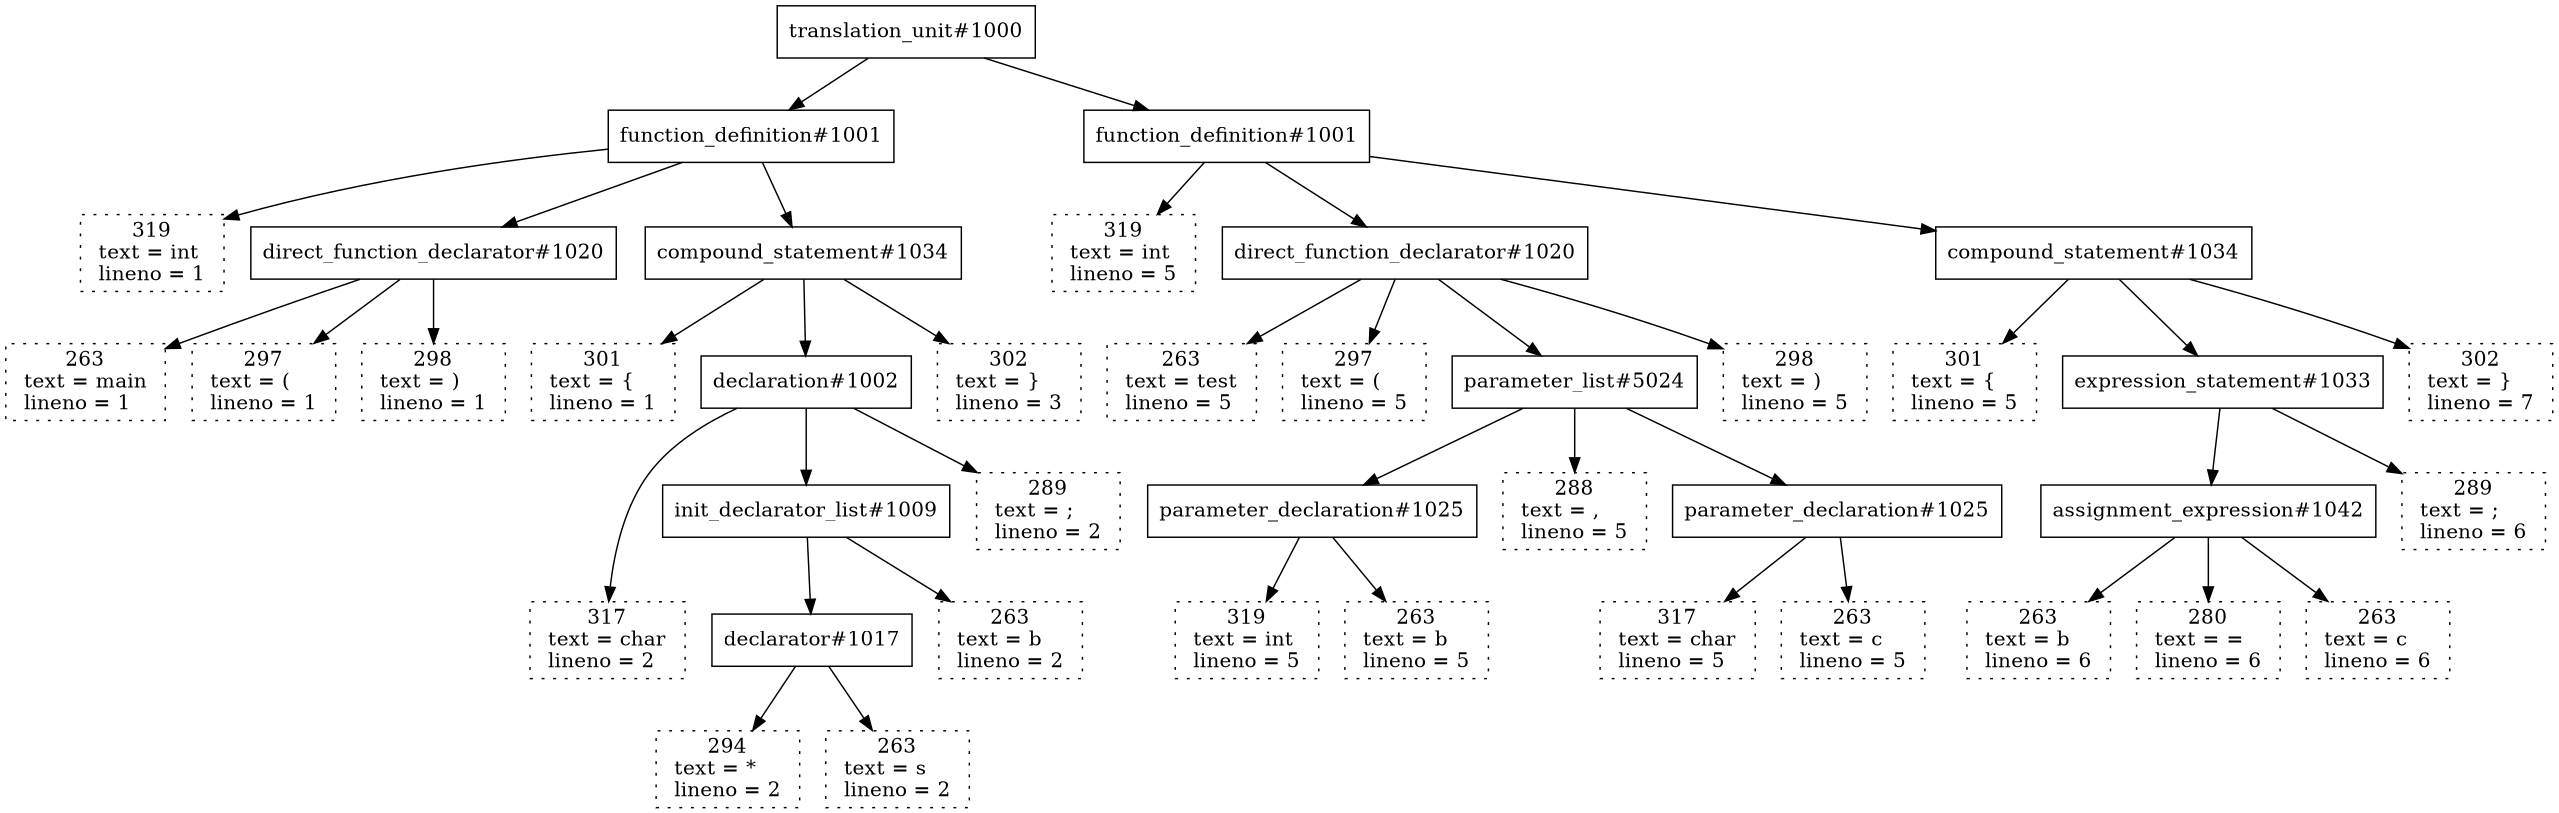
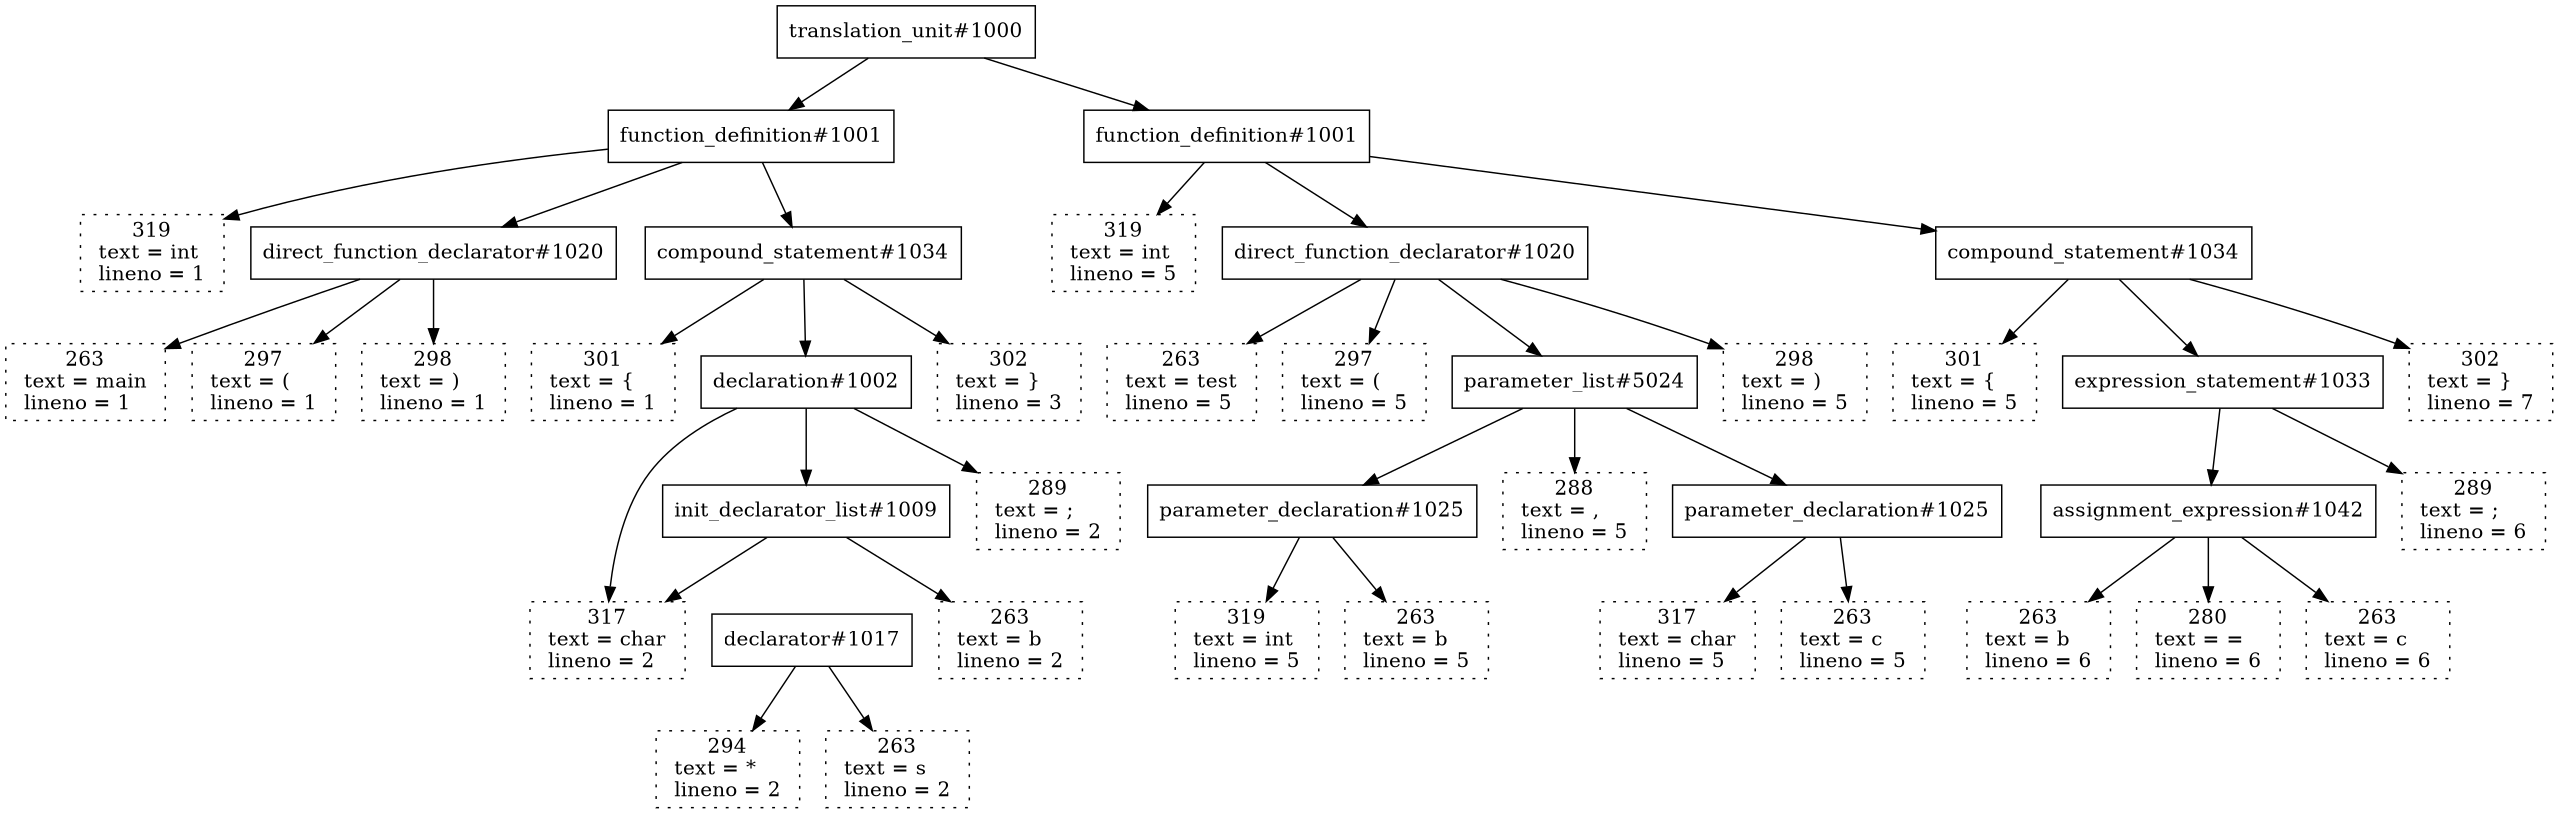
edge "init_declarator_list#1009" -> "declarator#1017": now "init_declarator_list#1009" -> "317 text = char lineno = 2"
